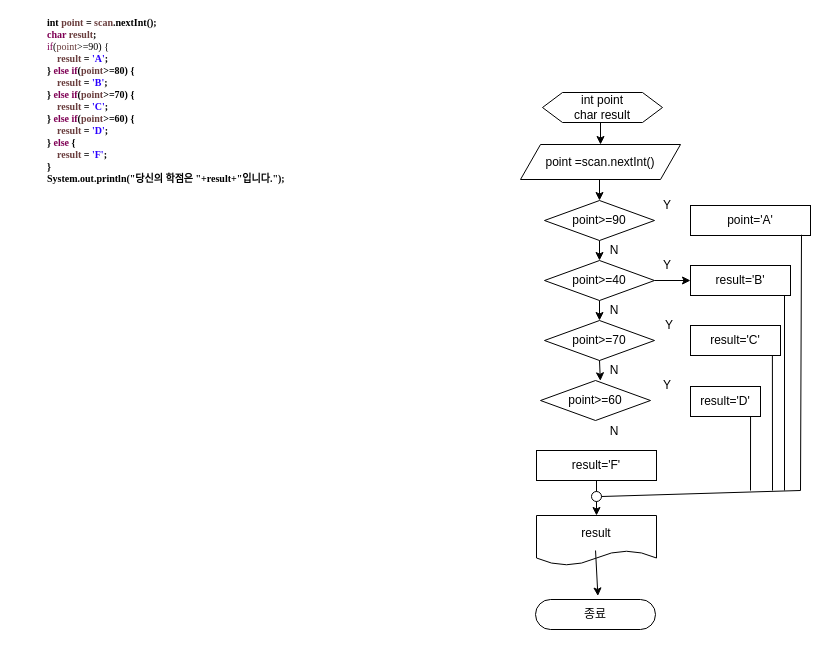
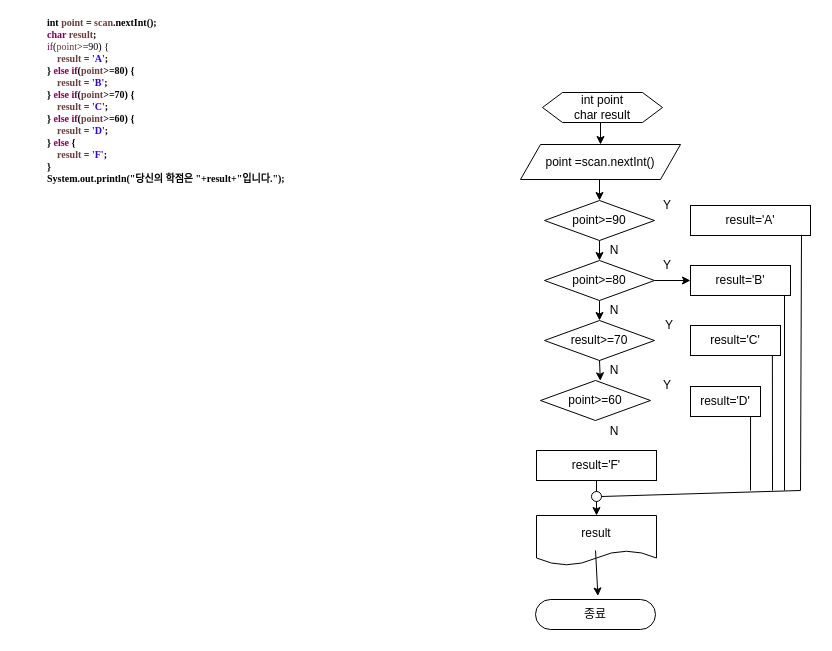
node "point='A'": label "point='A'" -> "result='A'"
node "point>=40": label "point>=40" -> "point>=80"
node "point>=70": label "point>=70" -> "result>=70"
